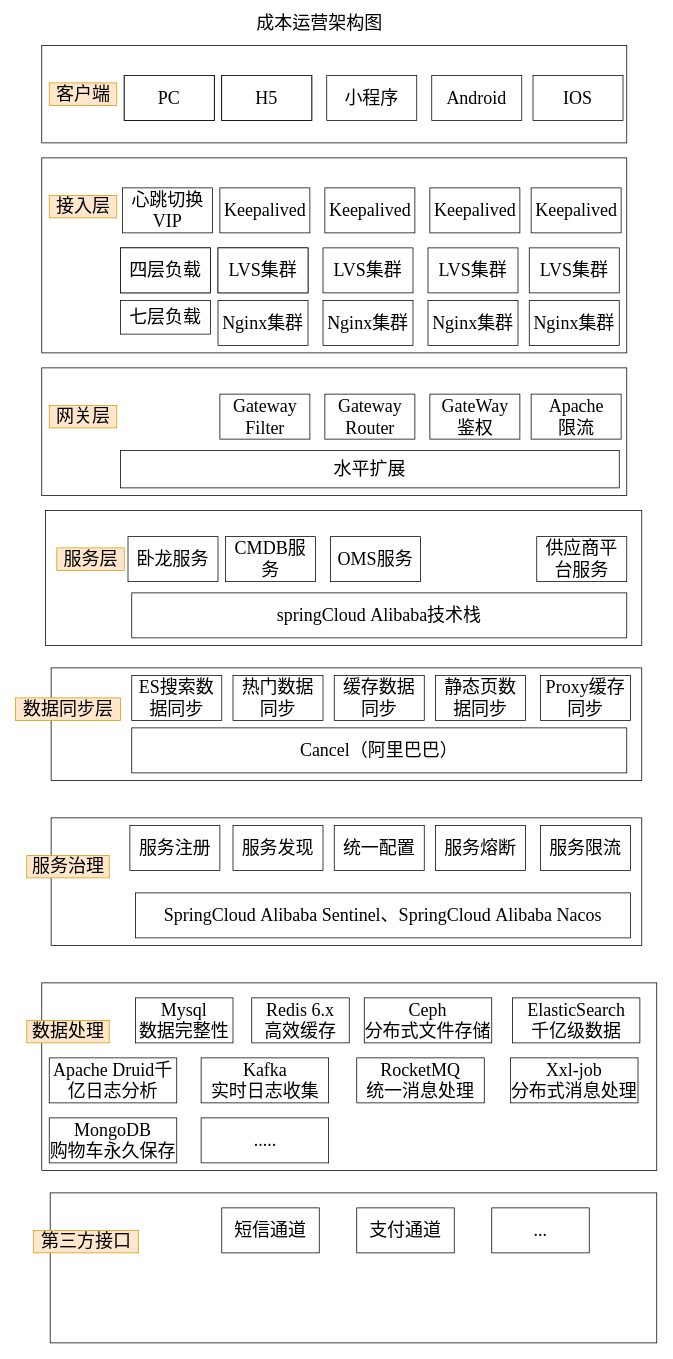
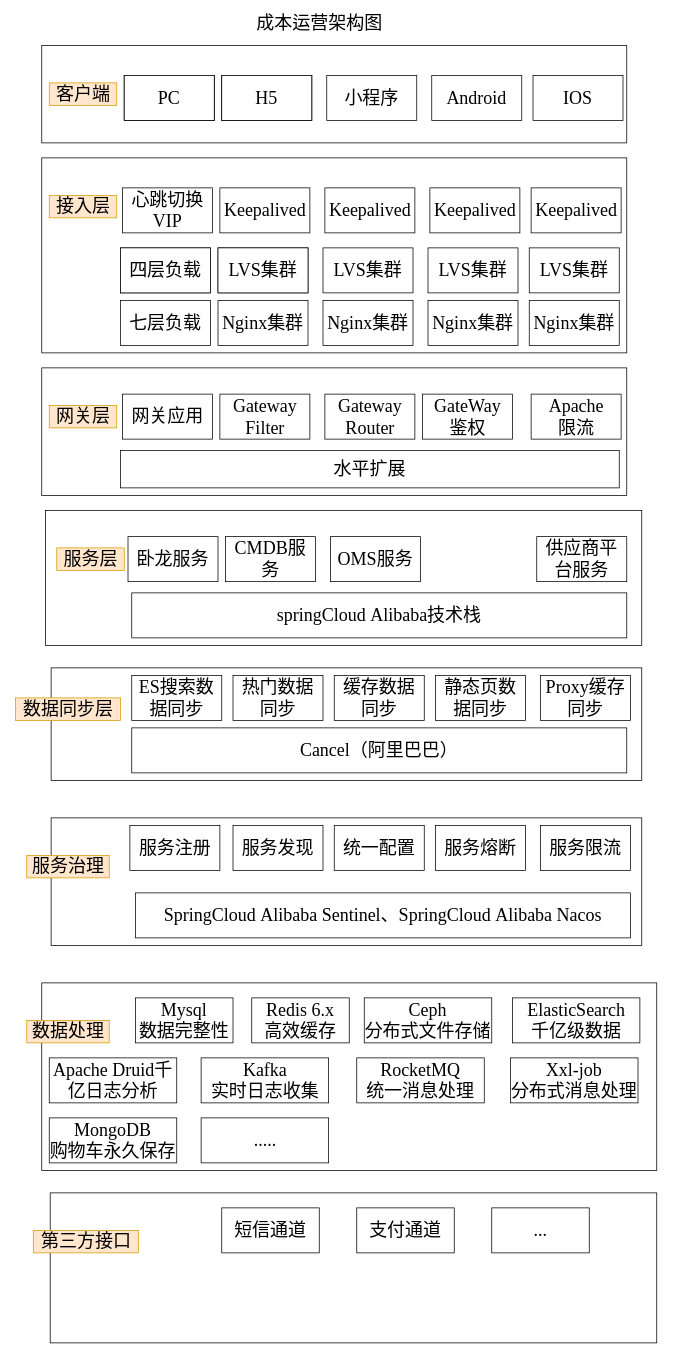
node "七层负载": size 90x34 -> 90x45
node "网关应用": added
node "GateWay 鉴权": moved (475, 417) -> (467, 417)
